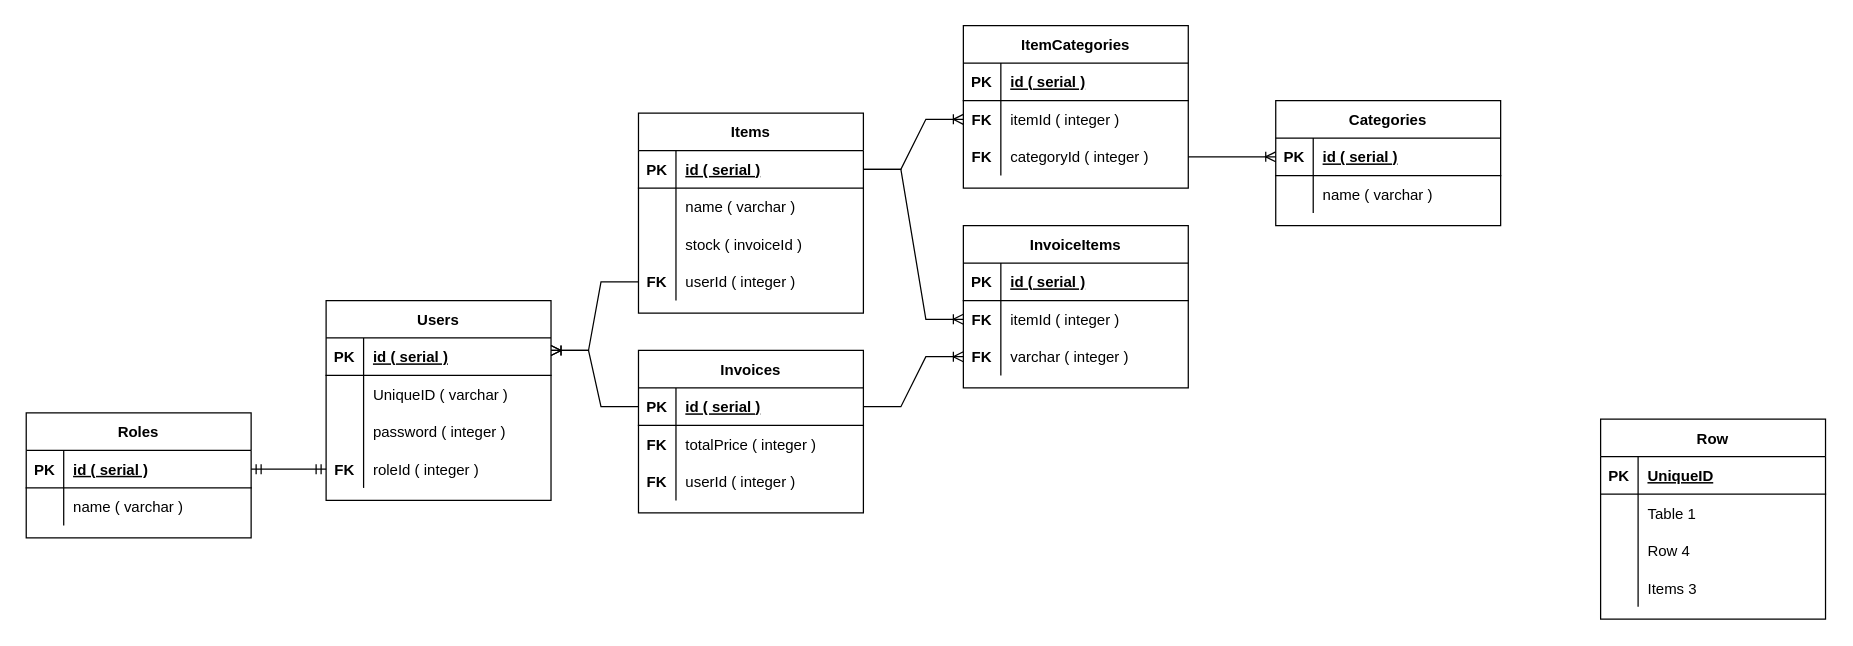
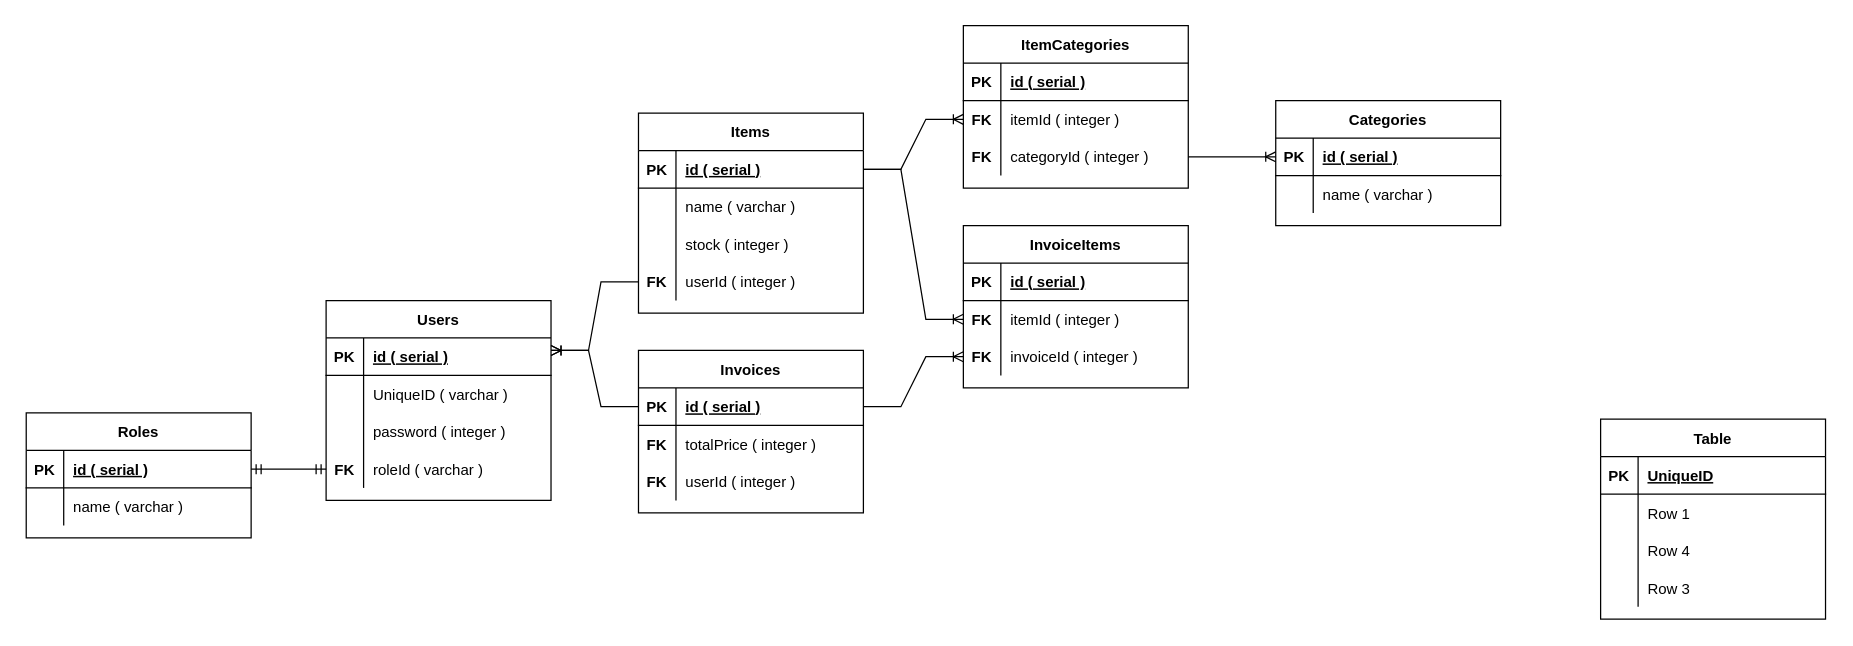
node "stock ( invoiceId )": label "stock ( invoiceId )" -> "stock ( integer )"
node "varchar ( integer )": label "varchar ( integer )" -> "invoiceId ( integer )"
node "Row": label "Row" -> "Table"
node "roleId ( integer )": label "roleId ( integer )" -> "roleId ( varchar )"
node "Table 1": label "Table 1" -> "Row 1"
node "Items 3": label "Items 3" -> "Row 3"
